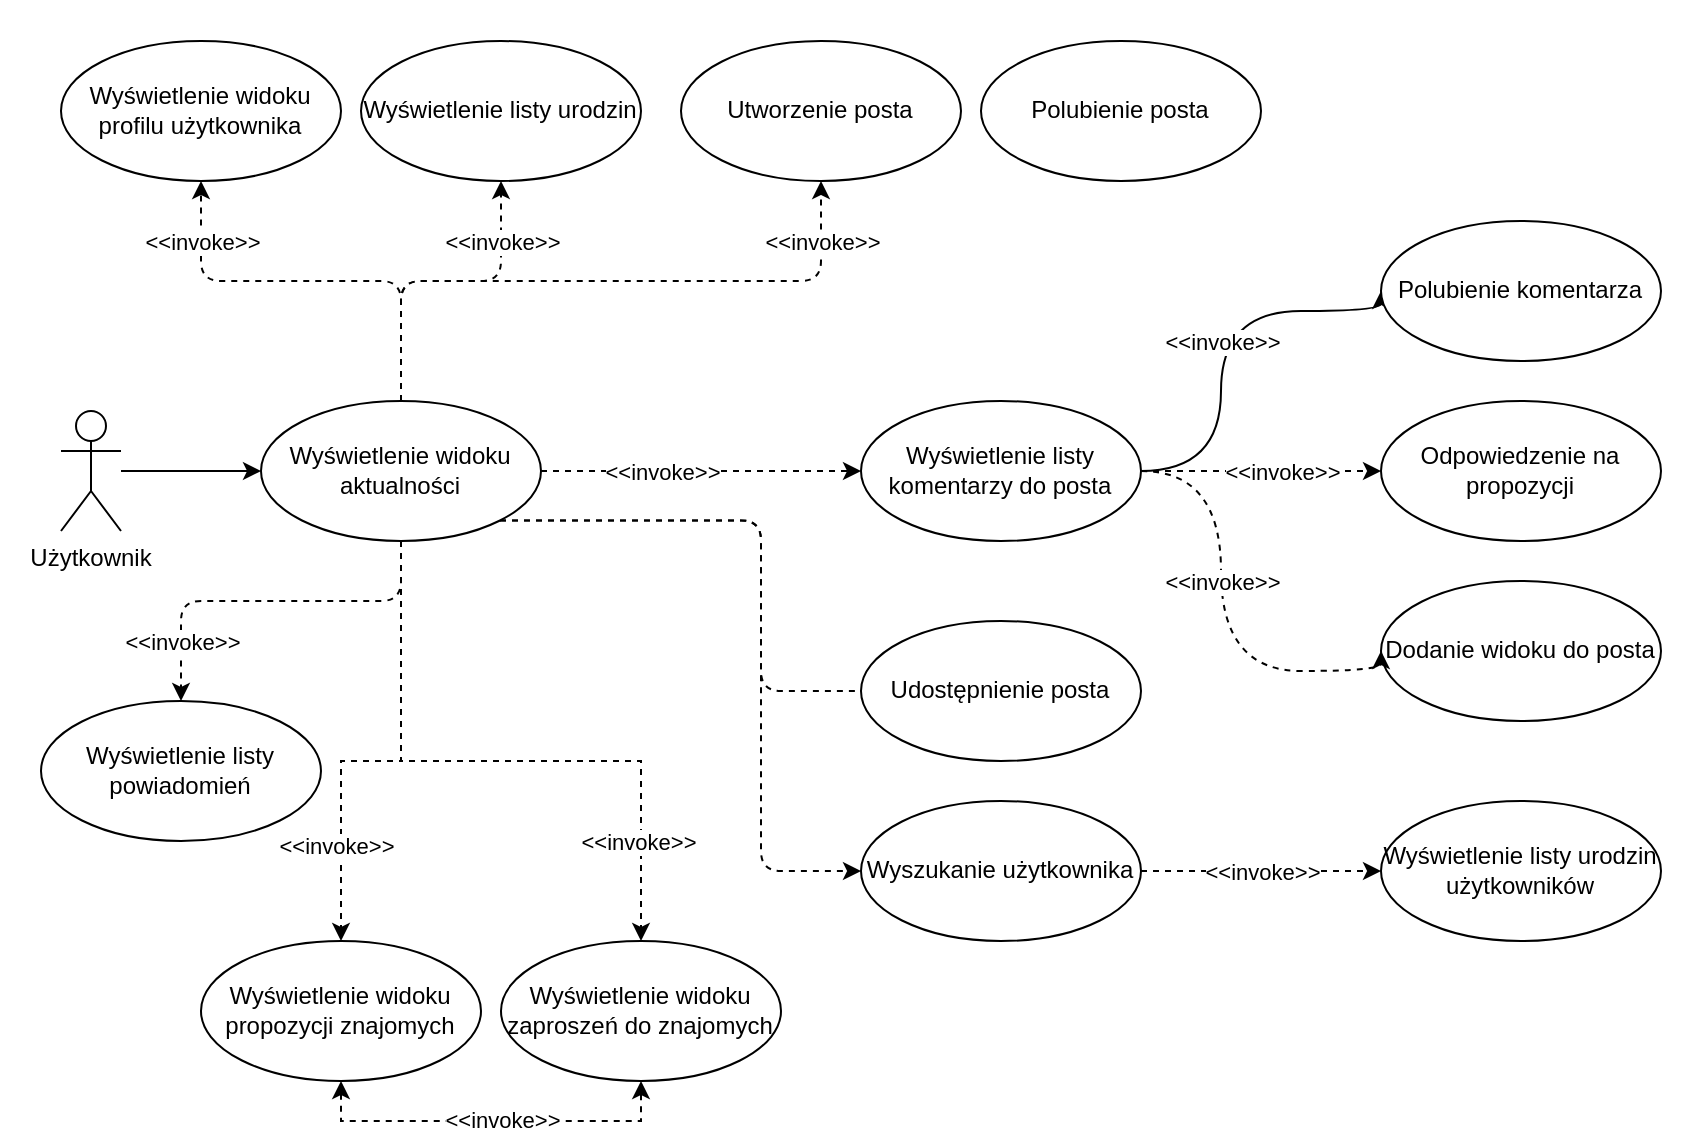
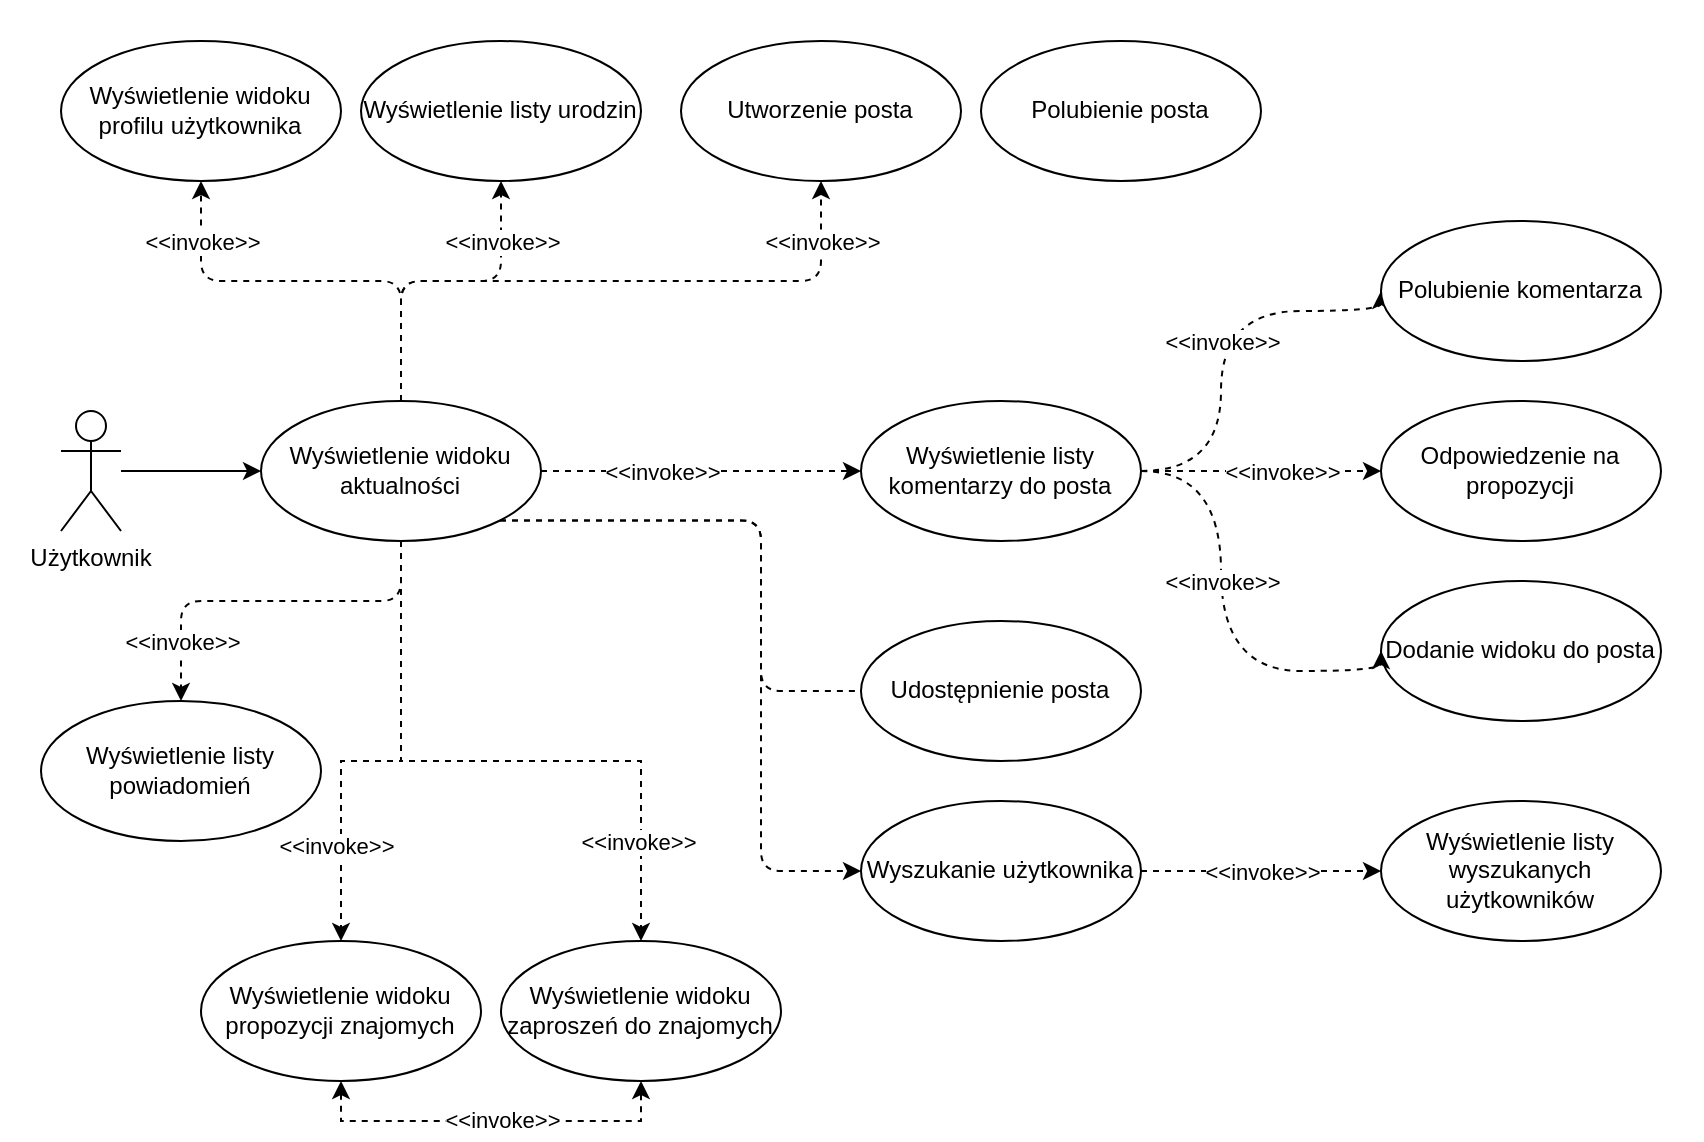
edge "Wyświetlenie listy komentarzy do posta" -> "Polubienie komentarza": style solid -> dashed
node "Wyświetlenie listy urodzin użytkowników": label "Wyświetlenie listy urodzin użytkowników" -> "Wyświetlenie listy wyszukanych użytkowników"
